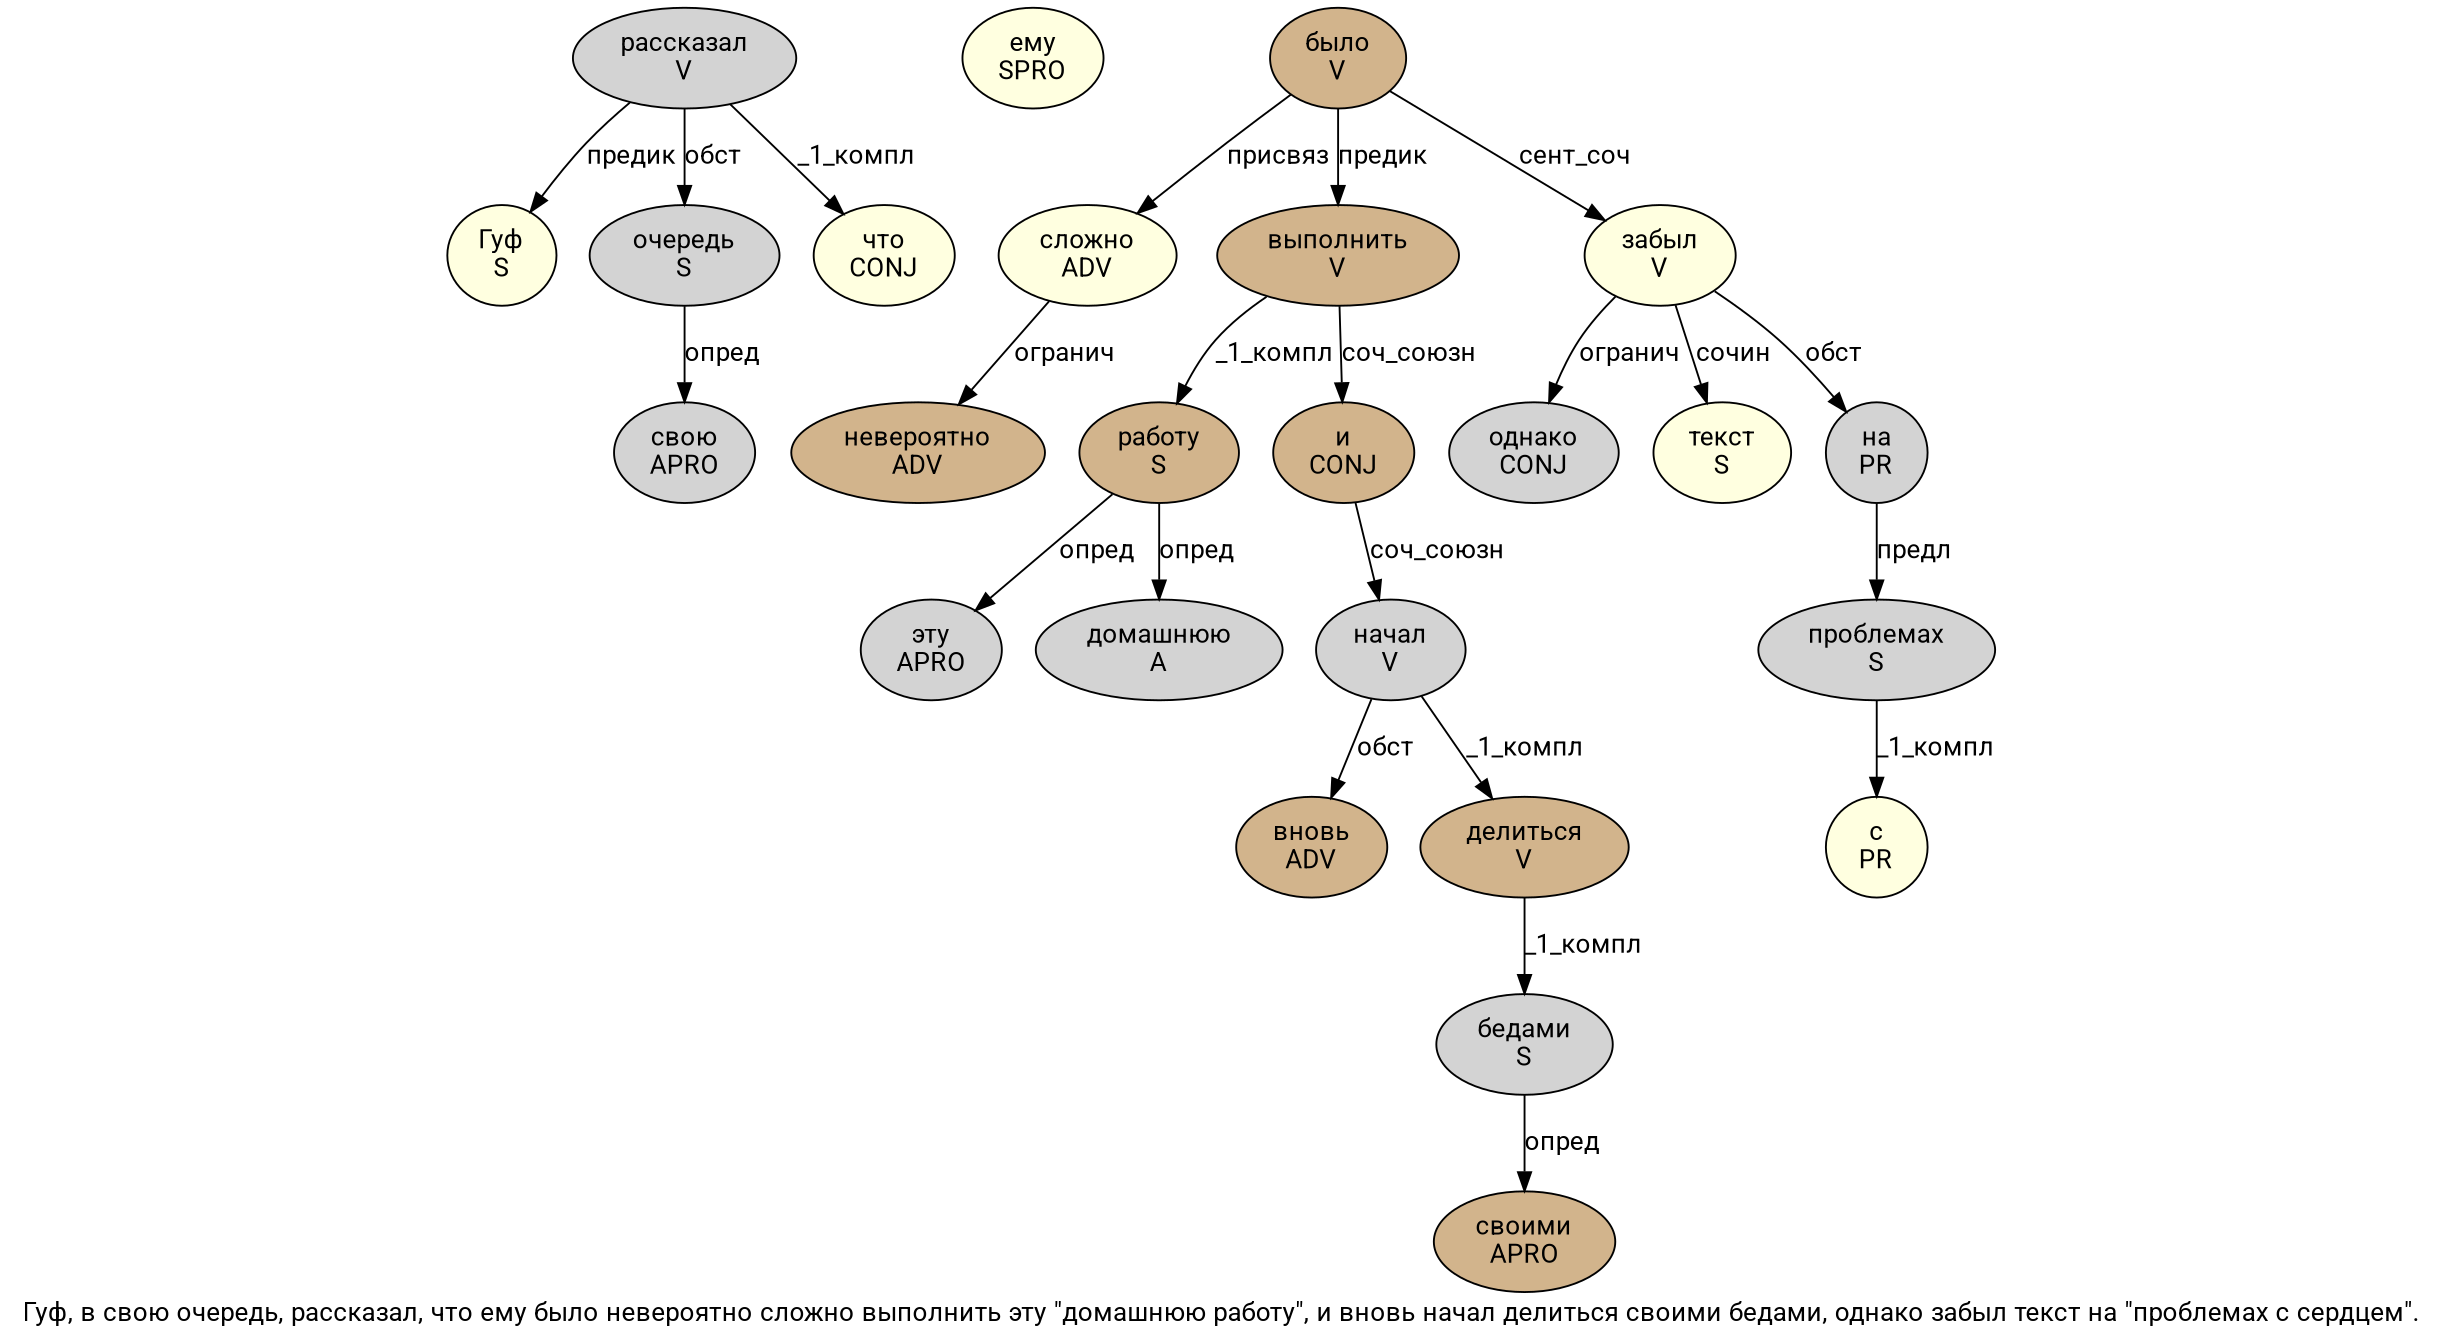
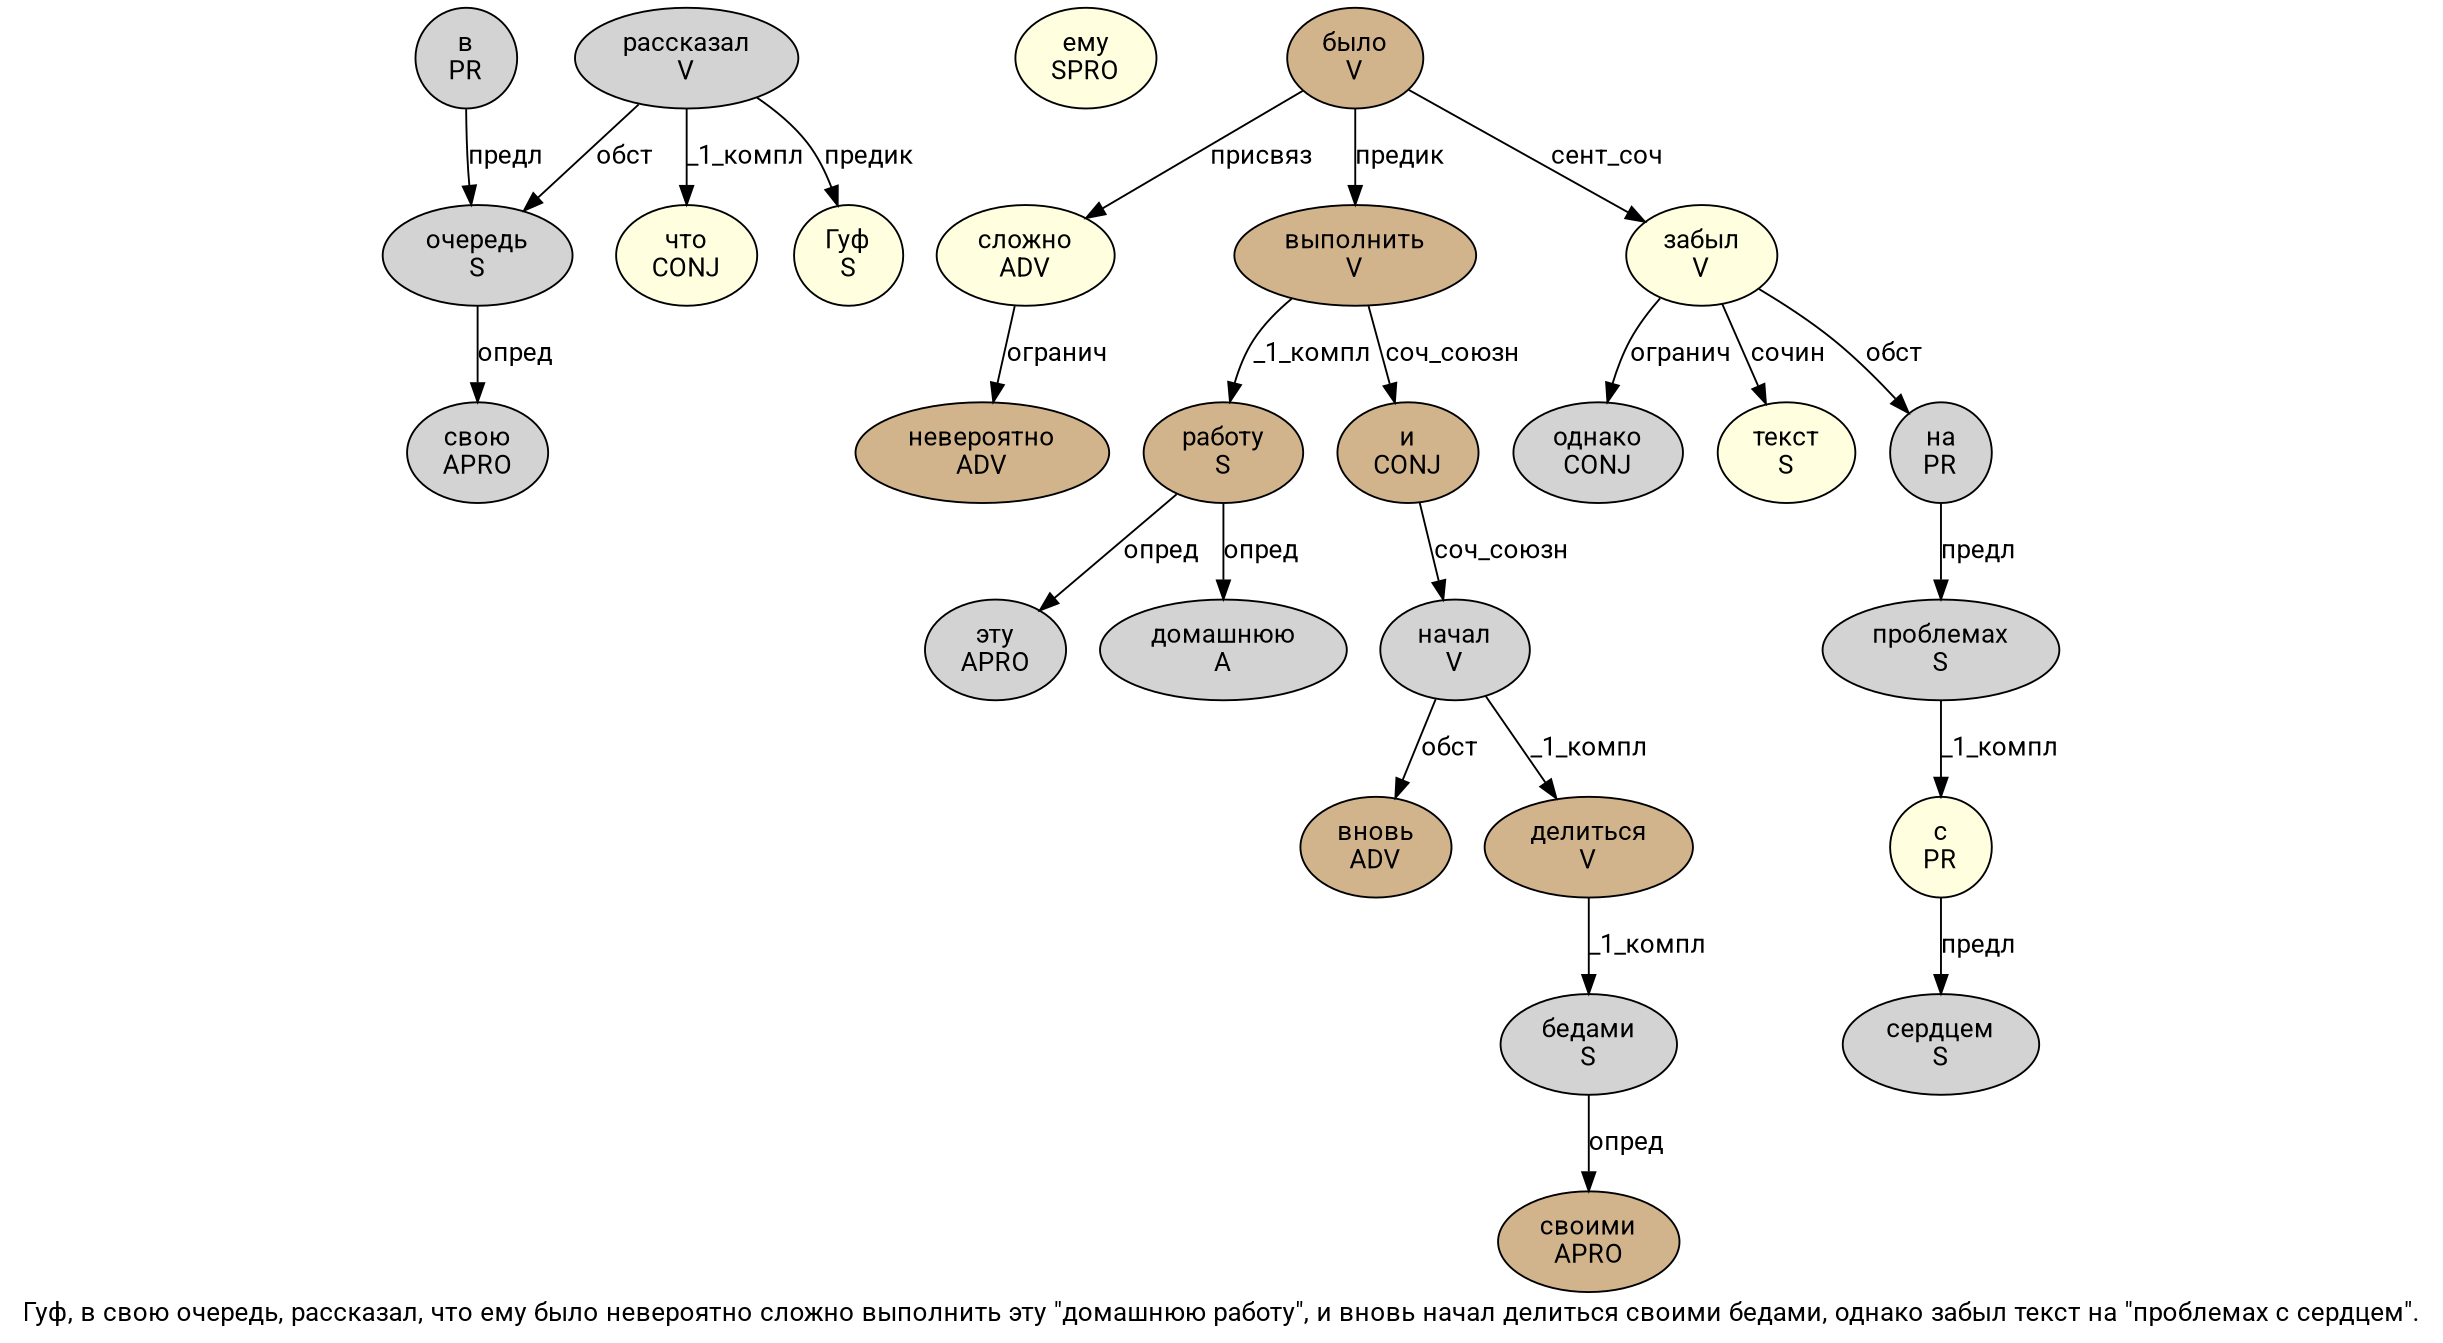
node "в PR": added
node "сердцем S": added
